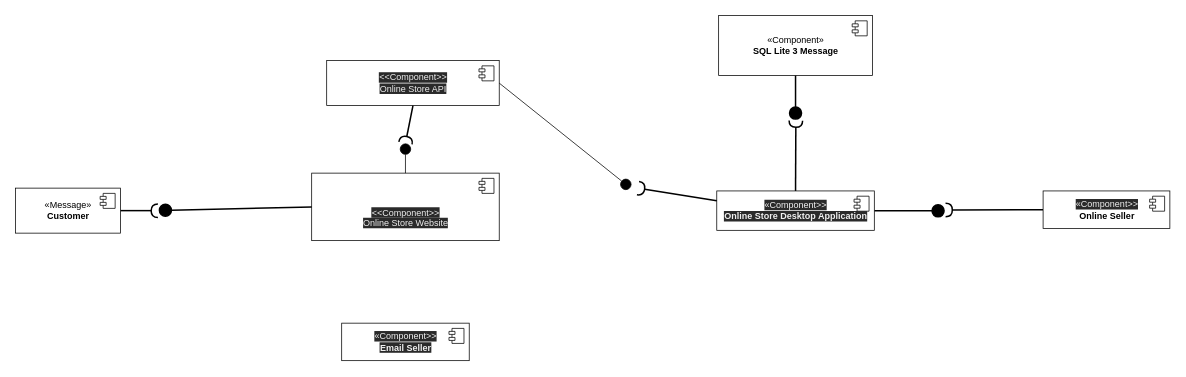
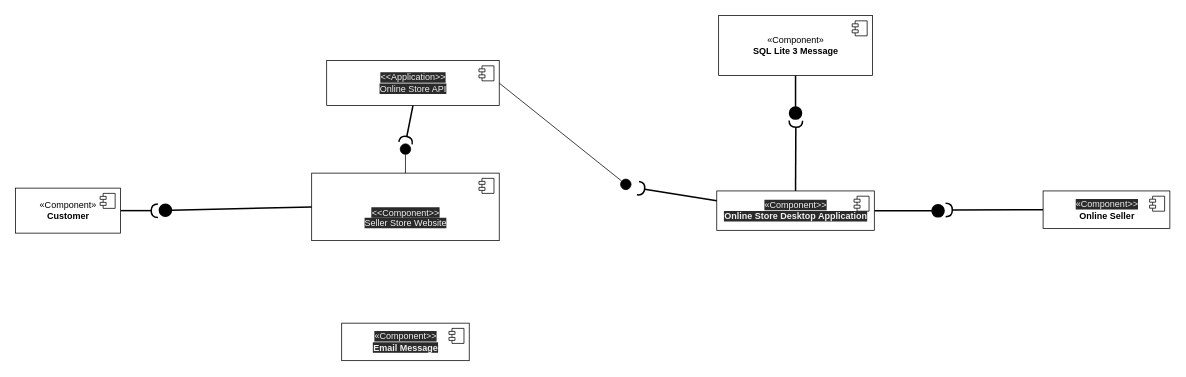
node "<<Component>>Online Store API": label "<<Component>>Online Store API" -> "<<Application>>Online Store API"
node "<<Component>>Online Store Website": label "<<Component>>Online Store Website" -> "<<Component>>Seller Store Website"
node "«Message» Customer": label "«Message» Customer" -> "«Component» Customer"
node "«Component>>Email Seller": label "«Component>>Email Seller" -> "«Component>>Email Message"
